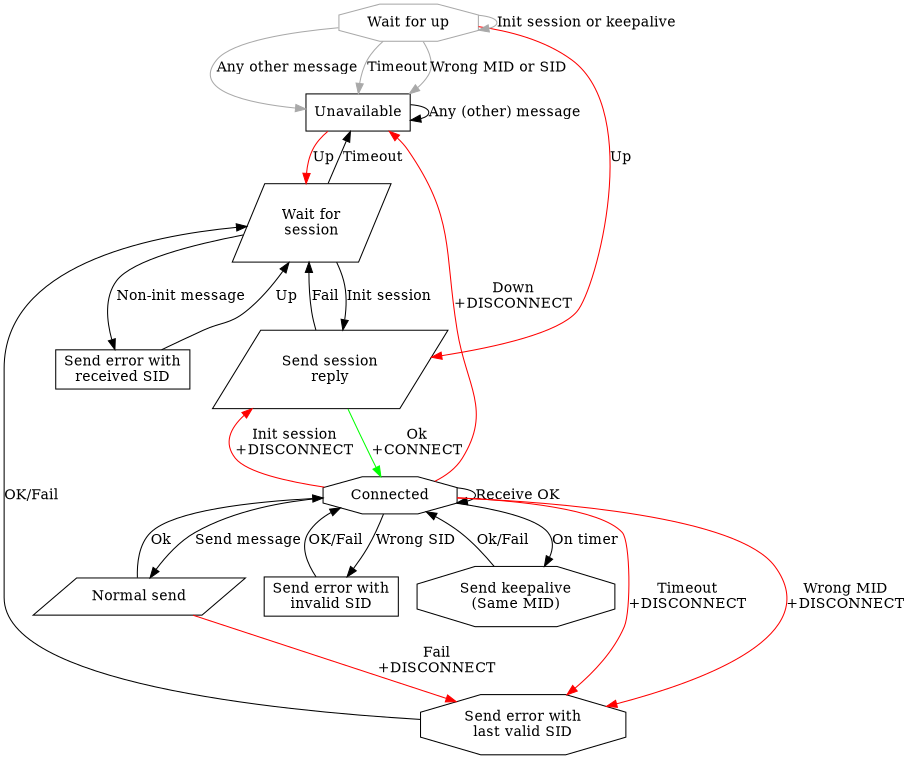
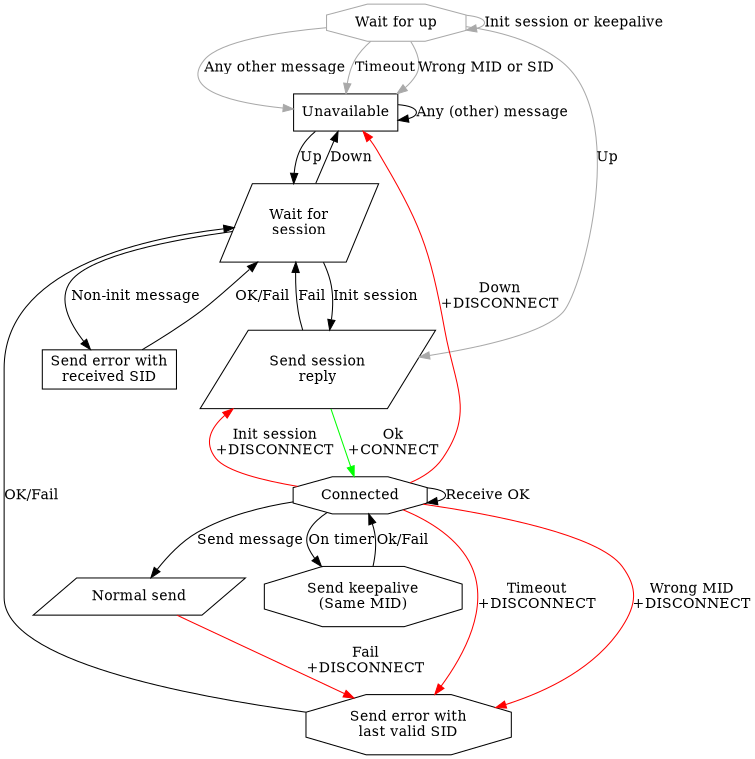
edge "Unavailable" -> "Wait for session": color red -> black
edge "Wait for session" -> "Unavailable": label "Timeout" -> "Down"
edge "Wait for up" -> "Send session reply": color red -> darkgrey
edge "Send error with received SID" -> "Wait for session": label "Up" -> "OK/Fail"
edge "Normal send" -> "Connected": removed, label "Ok"
node "Send error with invalid SID": removed
